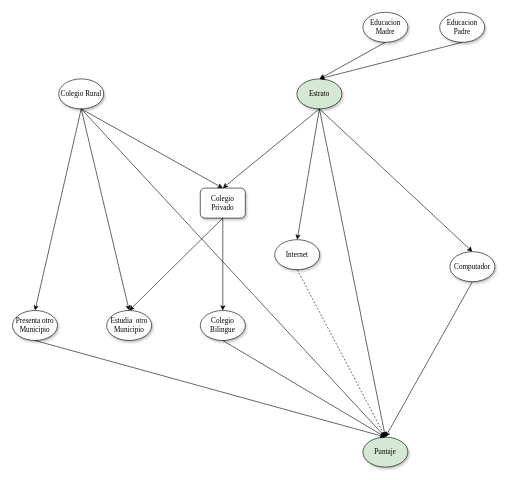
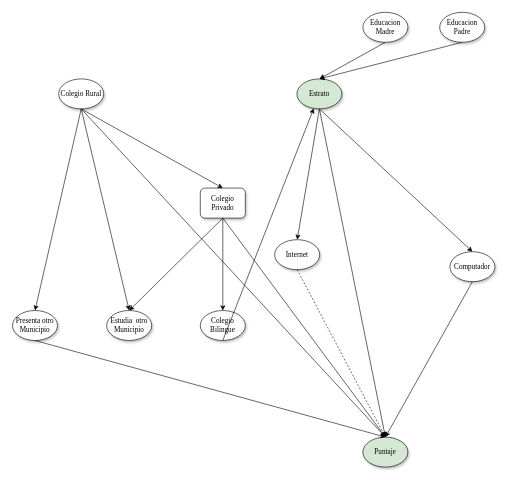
edge "Estrato" -> "Colegio Privado": removed
edge "Colegio Privado" -> "Puntaje": added
edge "Colegio Bilingue" -> "Puntaje": now "Colegio Bilingue" -> "Estrato"
